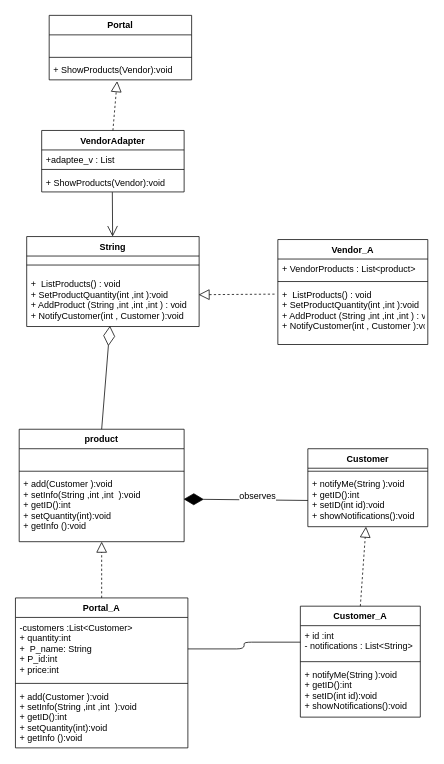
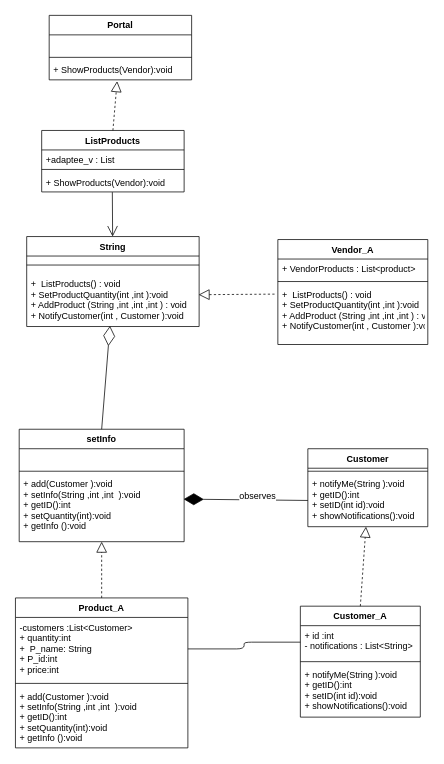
node "VendorAdapter": label "VendorAdapter" -> "ListProducts"
node "product": label "product" -> "setInfo"
node "Portal_A": label "Portal_A" -> "Product_A"
